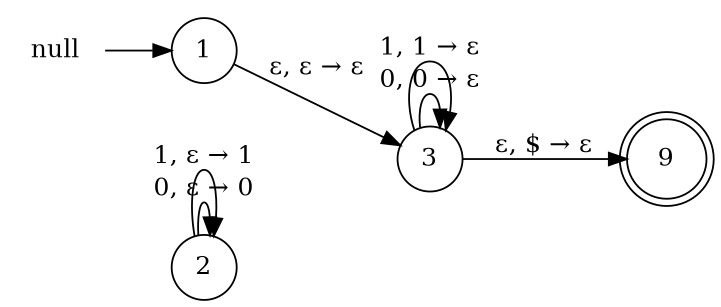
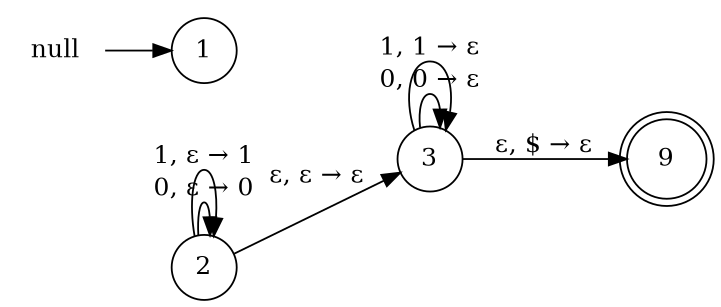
edge "1" -> "3": now "2" -> "3"
